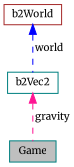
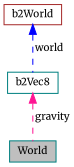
node "b2Vec2": label "b2Vec2" -> "b2Vec8"
node "Game": label "Game" -> "World"
